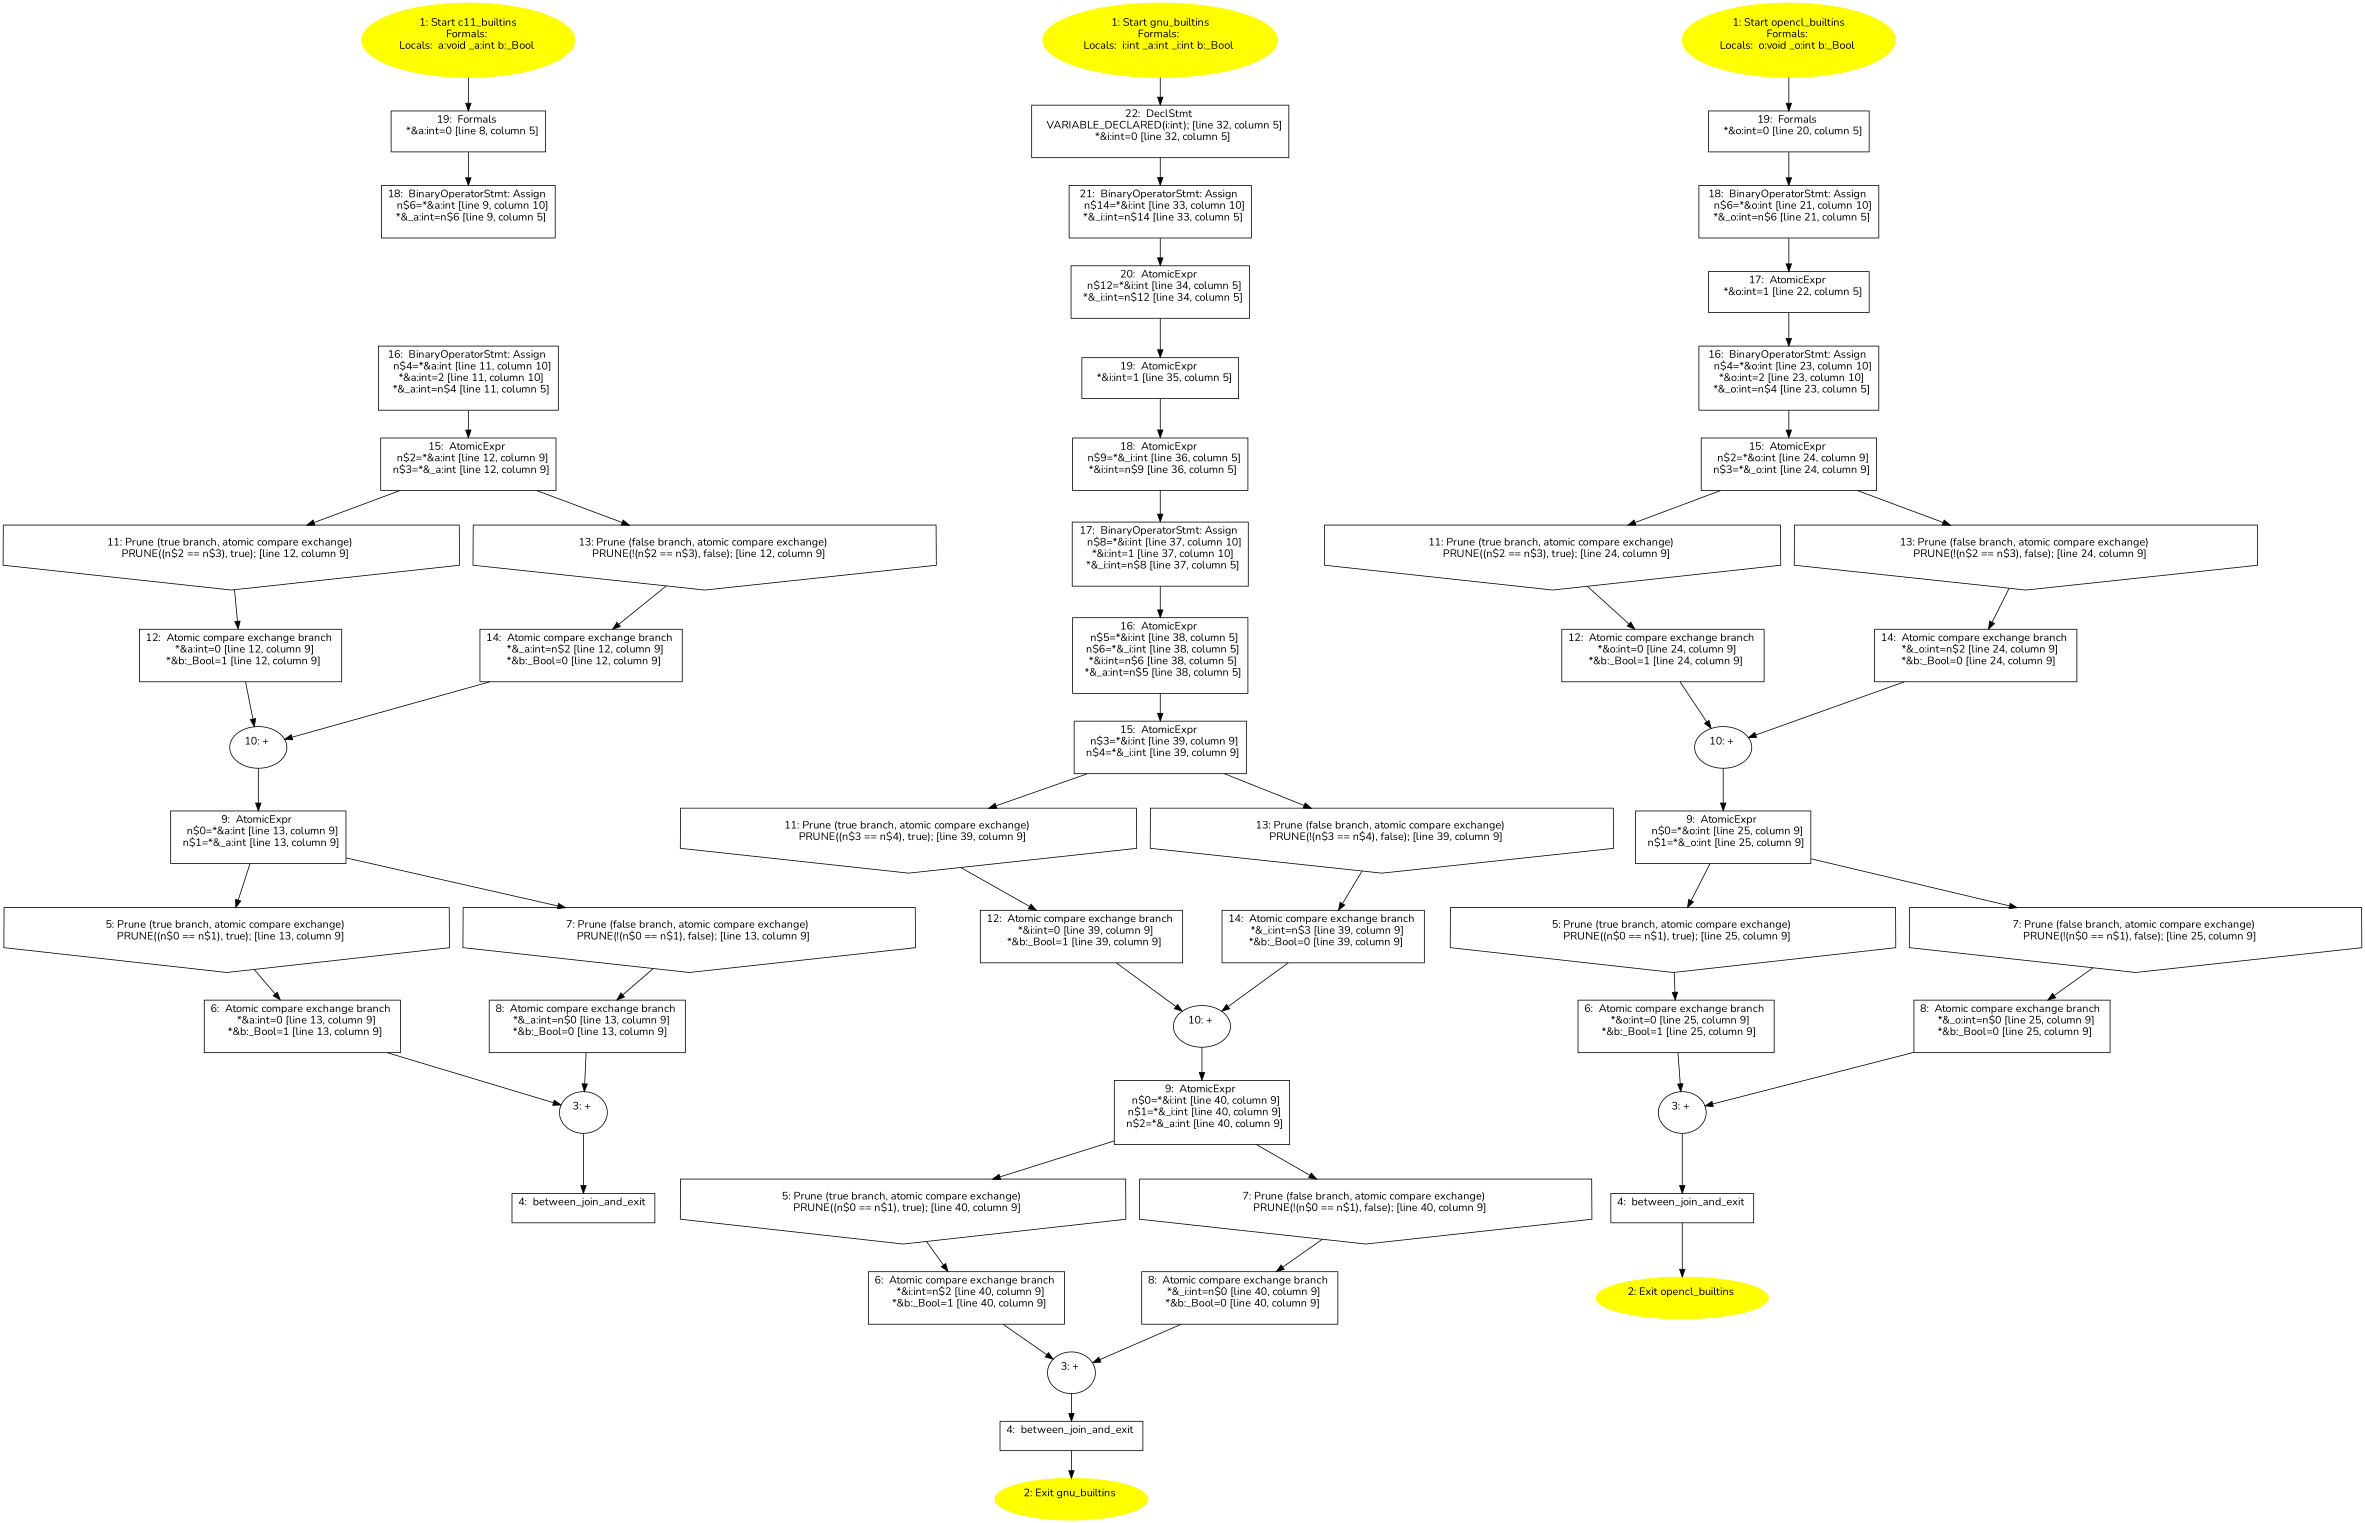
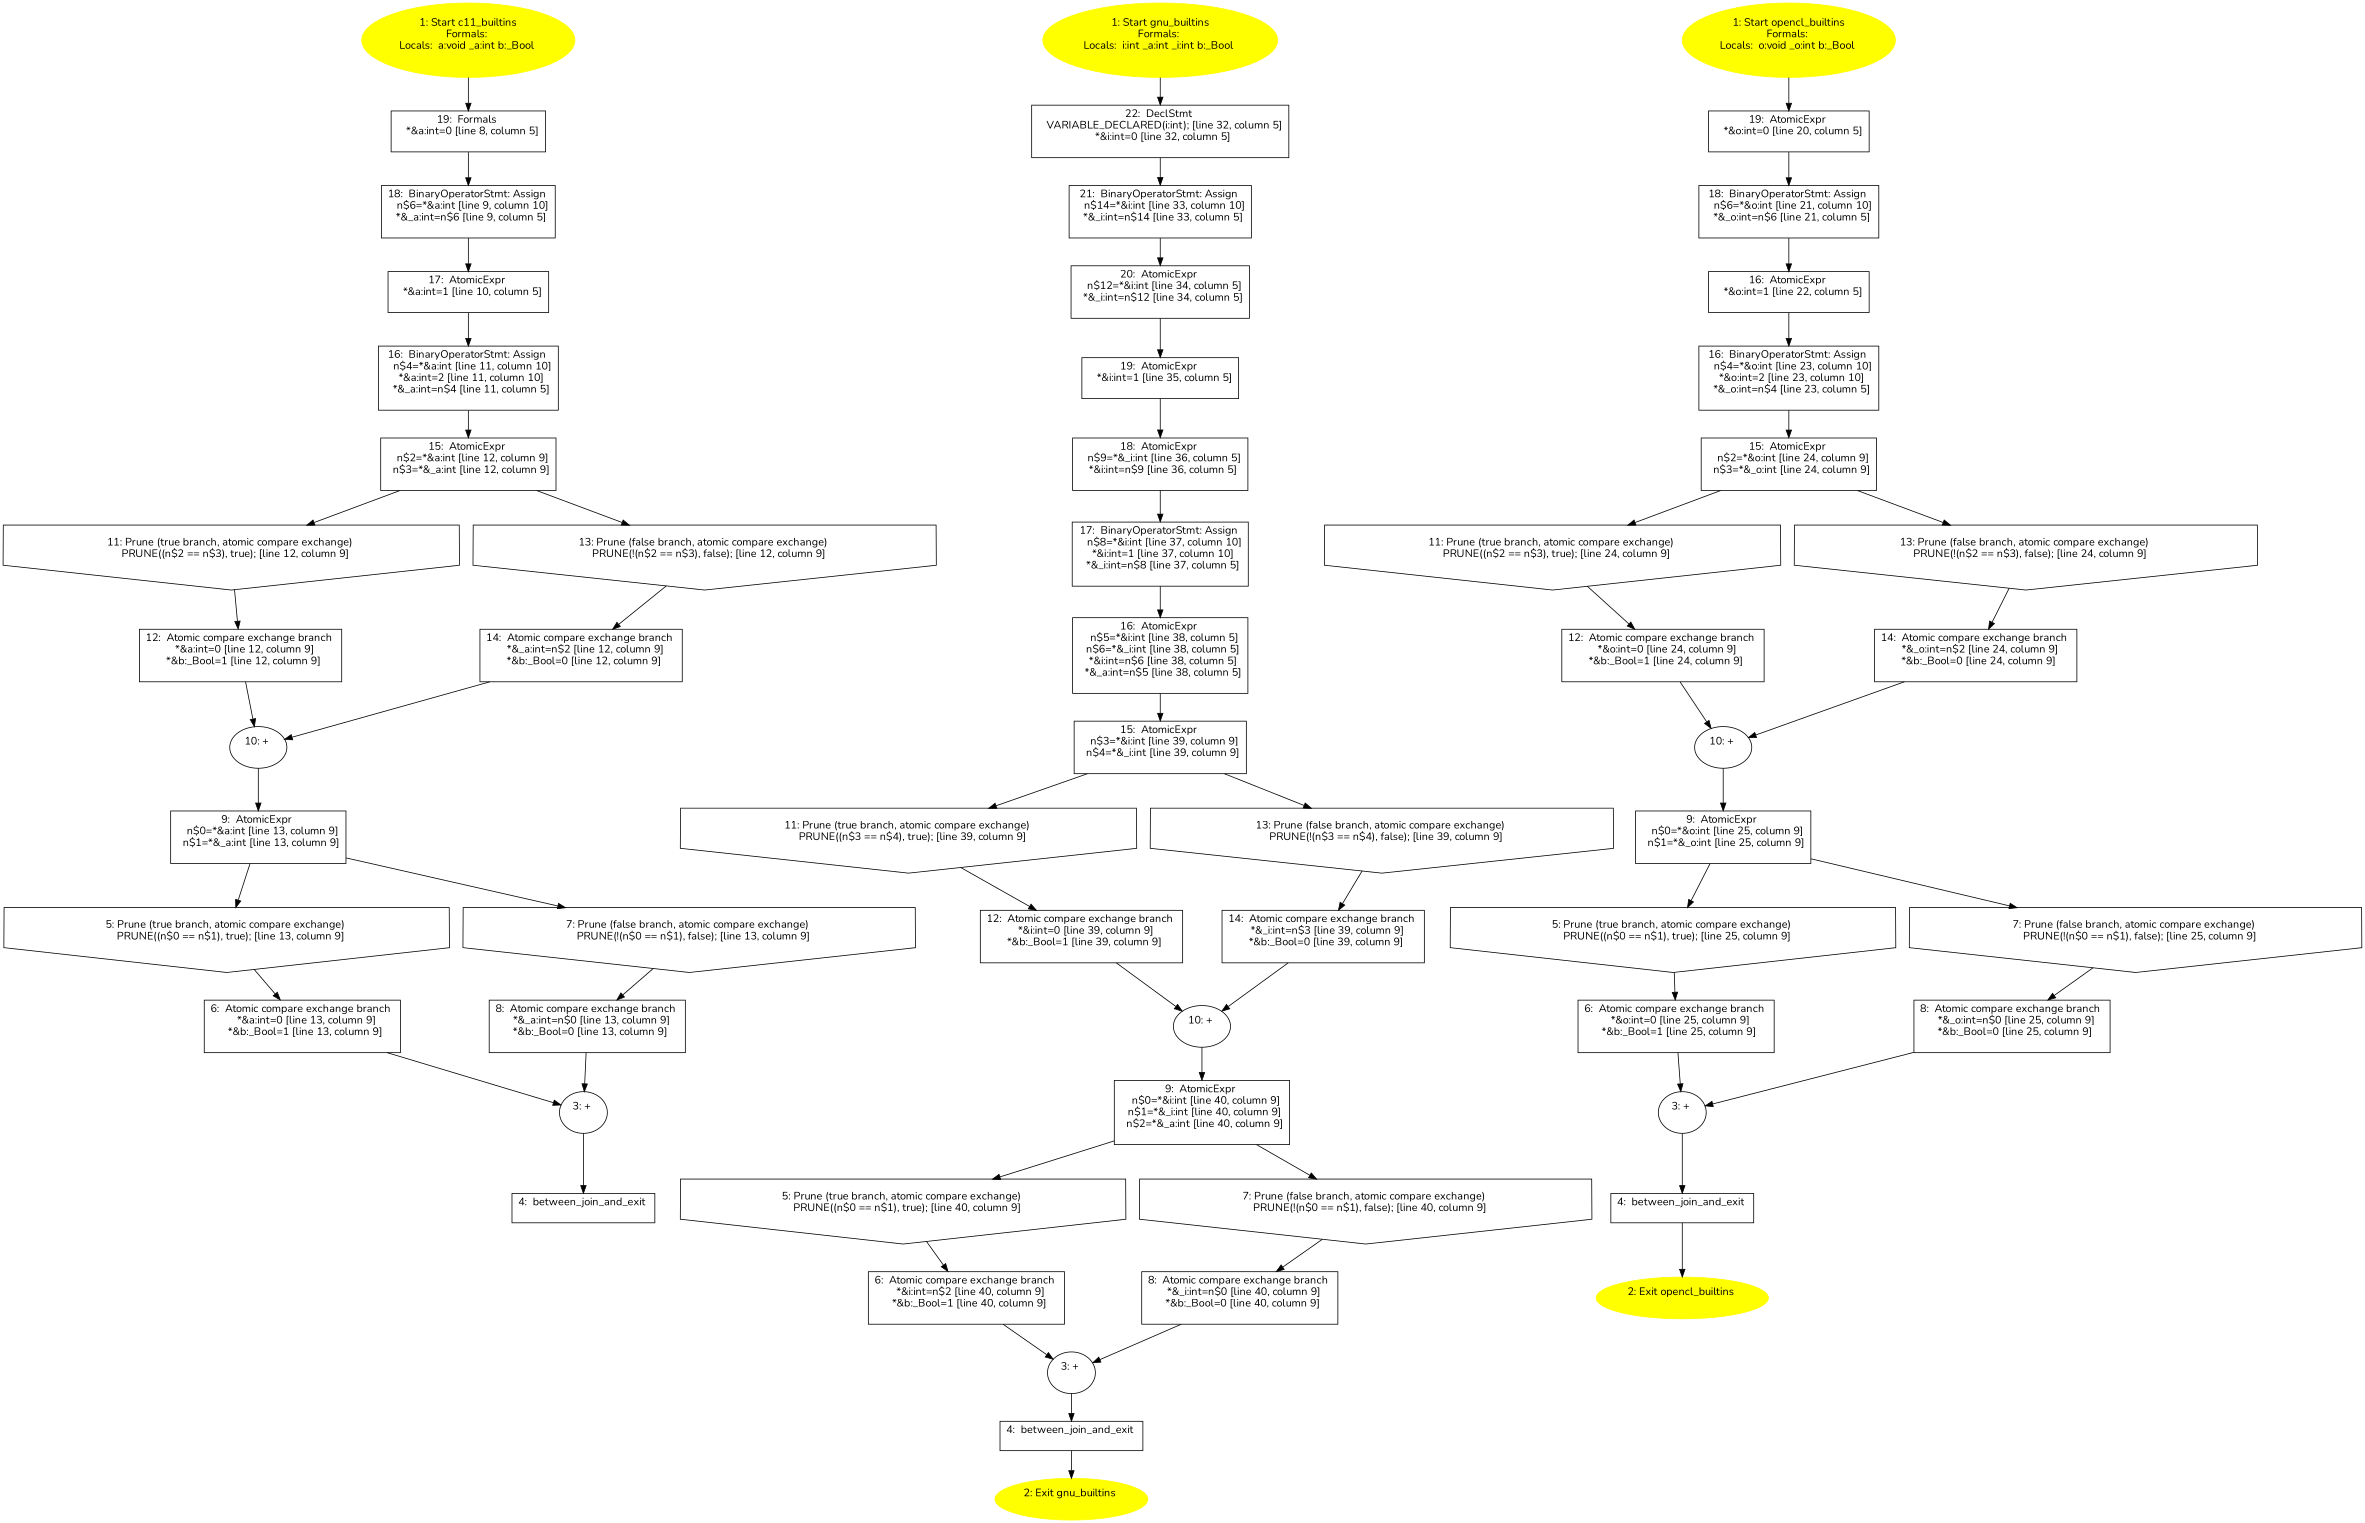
node "19:  Formals *&o:int=0 [line 20, column 5]": label "19:  Formals *&o:int=0 [line 20, column 5]" -> "19:  AtomicExpr *&o:int=0 [line 20, column 5]"
node "17:  AtomicExpr *&a:int=1 [line 10, column 5]": added
node "17:  AtomicExpr *&o:int=1 [line 22, column 5]": label "17:  AtomicExpr *&o:int=1 [line 22, column 5]" -> "16:  AtomicExpr *&o:int=1 [line 22, column 5]"
